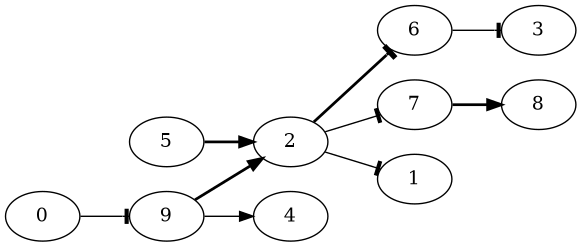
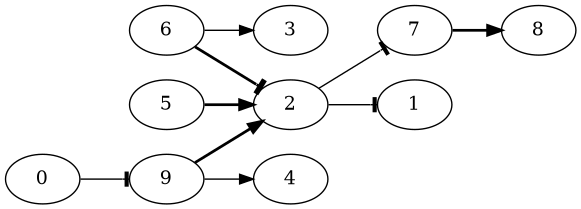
edge "6" -> "3": arrowhead tee -> normal
edge "2" -> "6": reversed
